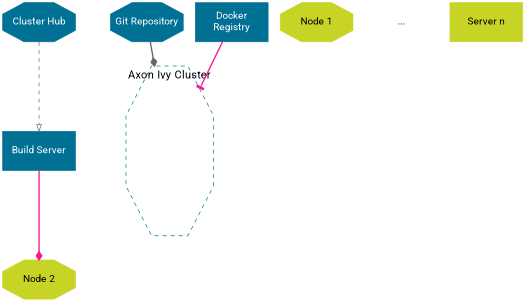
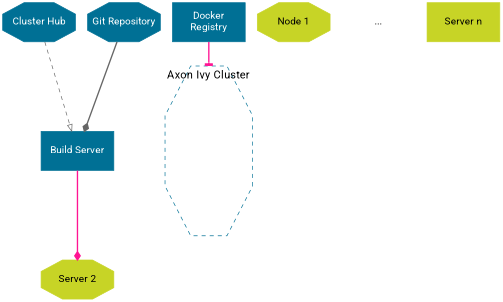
edge "Git Repository" -> "Axon Ivy Cluster": now "Git Repository" -> "Build Server"
node "Node 2": label "Node 2" -> "Server 2"
